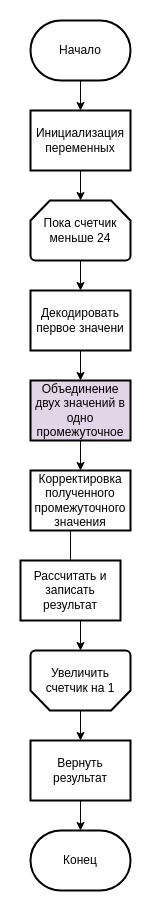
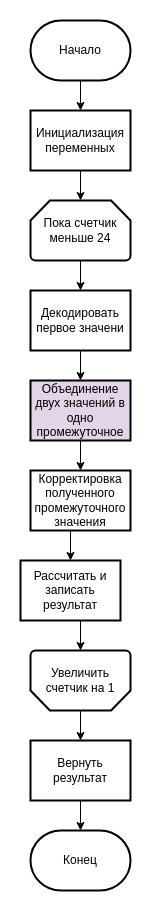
edge "Корректировка полученного промежуточного значения" -- "Рассчитать и записать результат": arrowhead none -> classic
